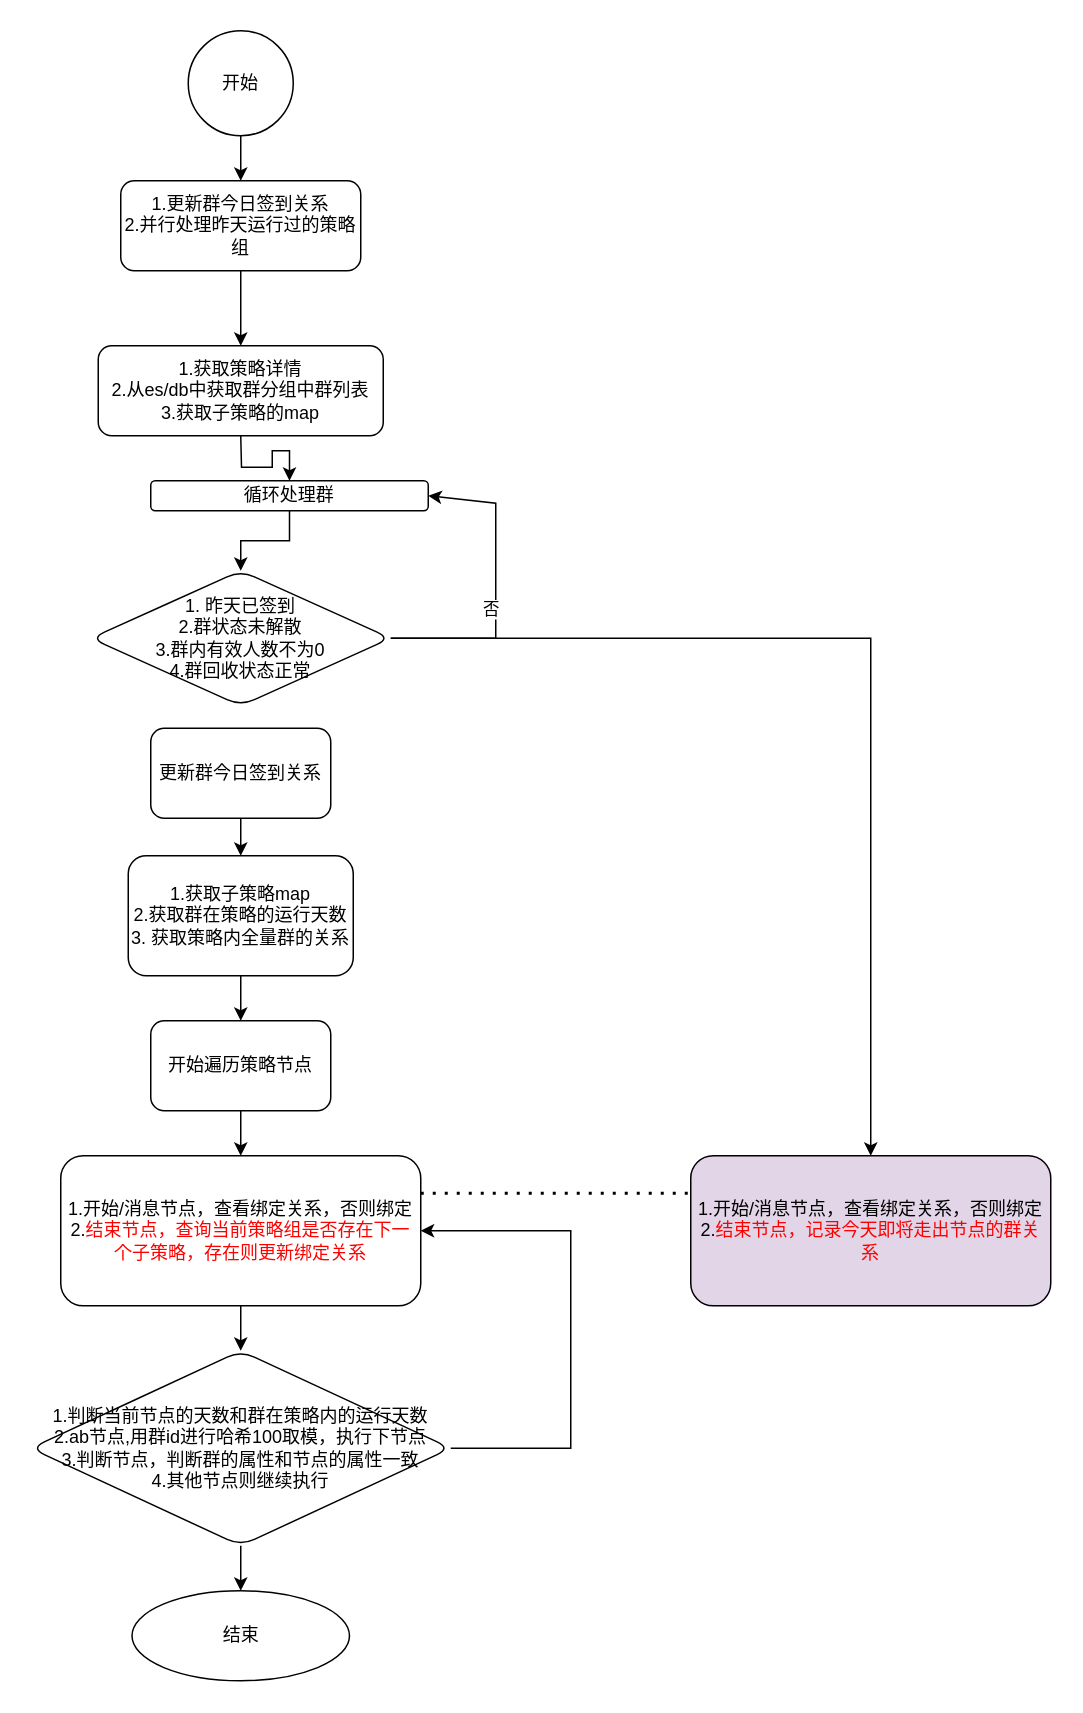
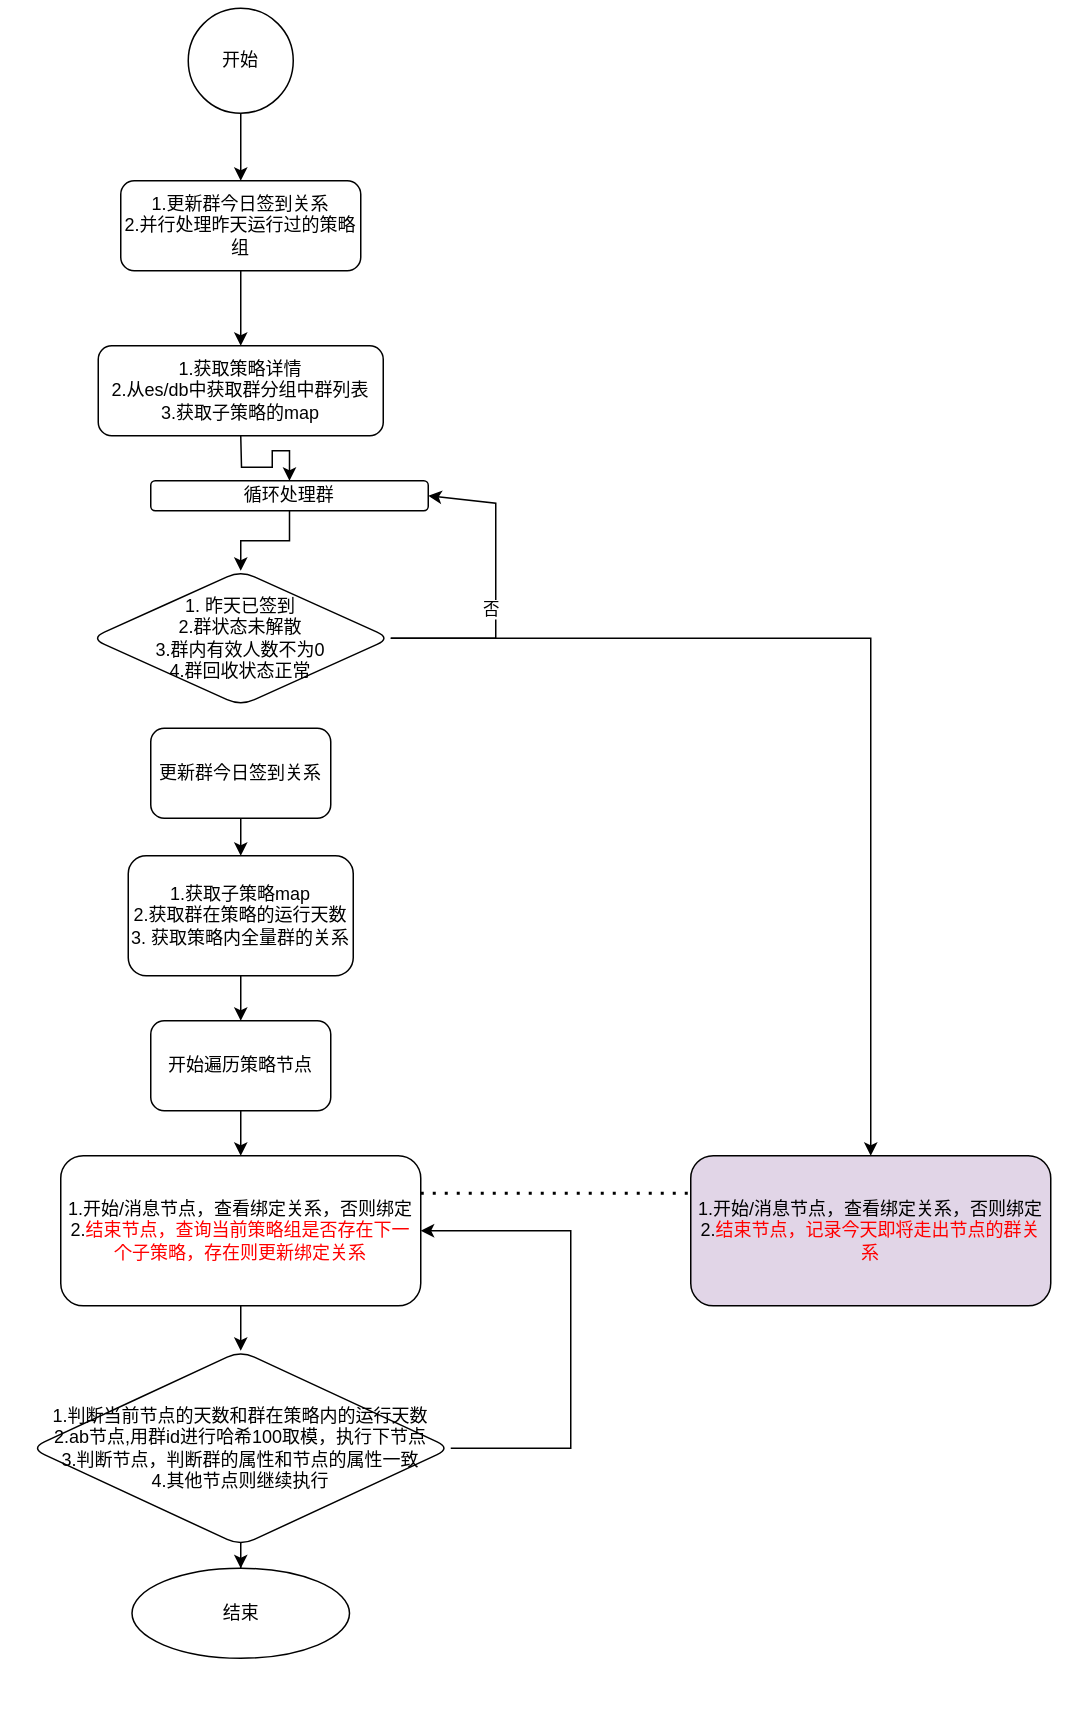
node "开始": moved (241, 83) -> (241, 61)
node "结束": moved (241, 1636) -> (241, 1613)
